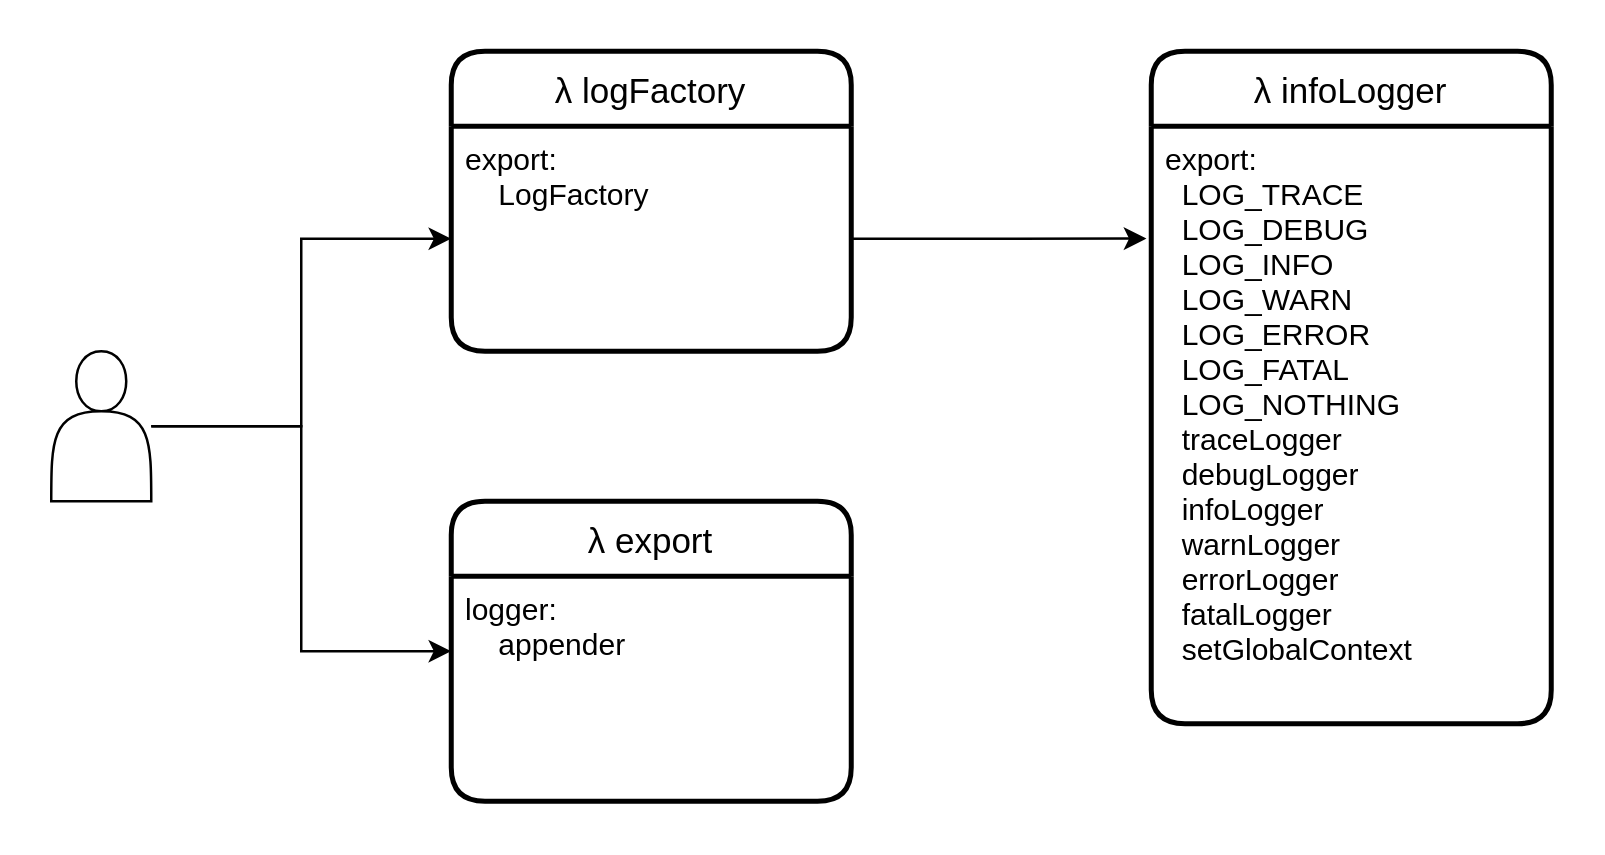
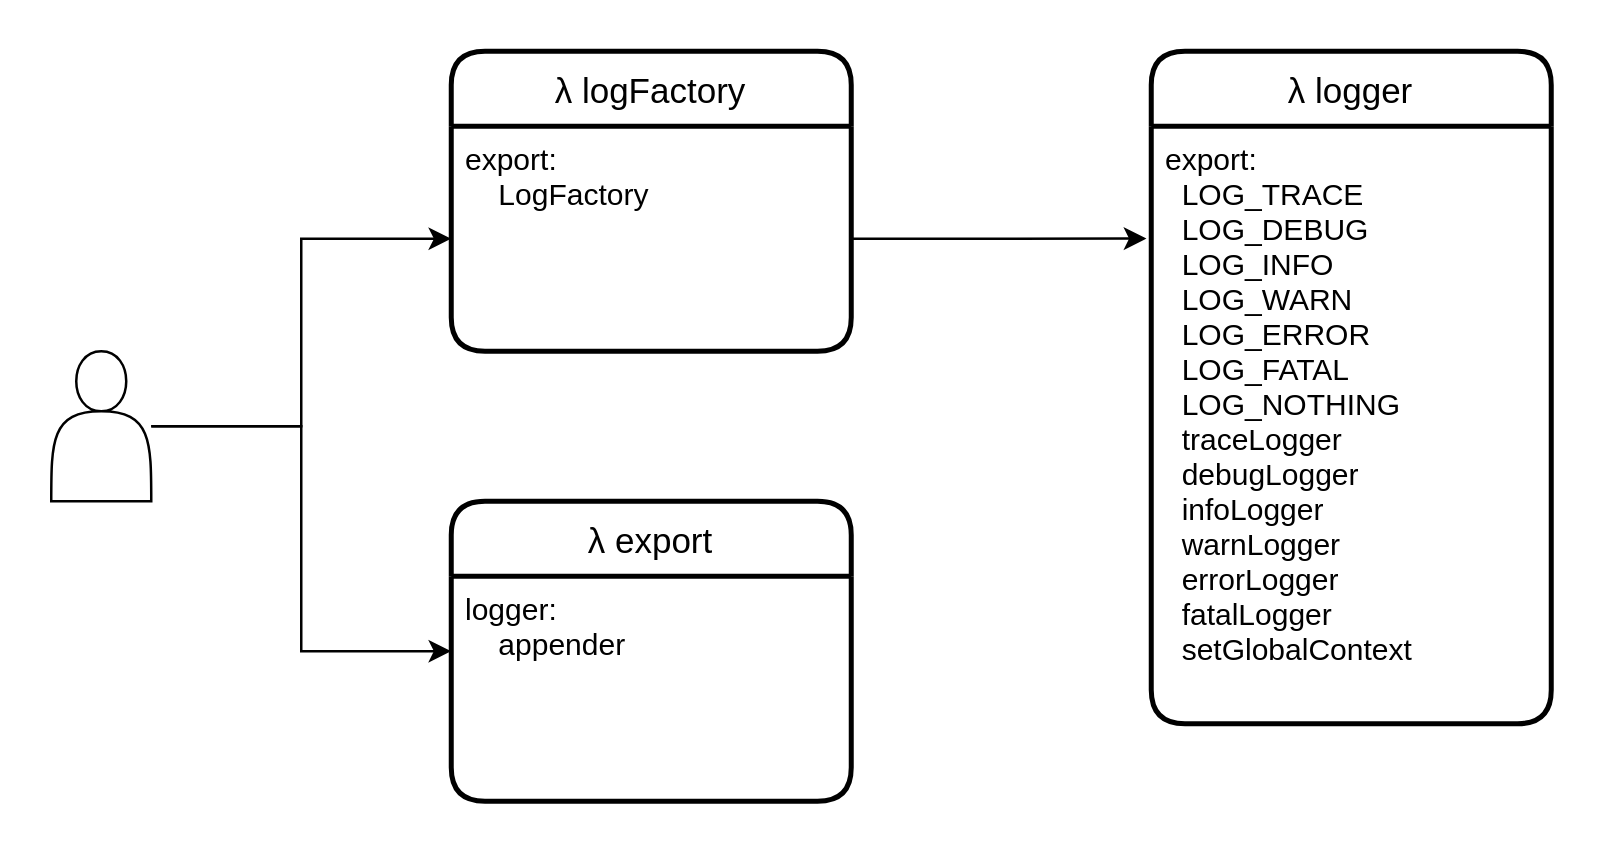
node "λ infoLogger": label "λ infoLogger" -> "λ logger"
